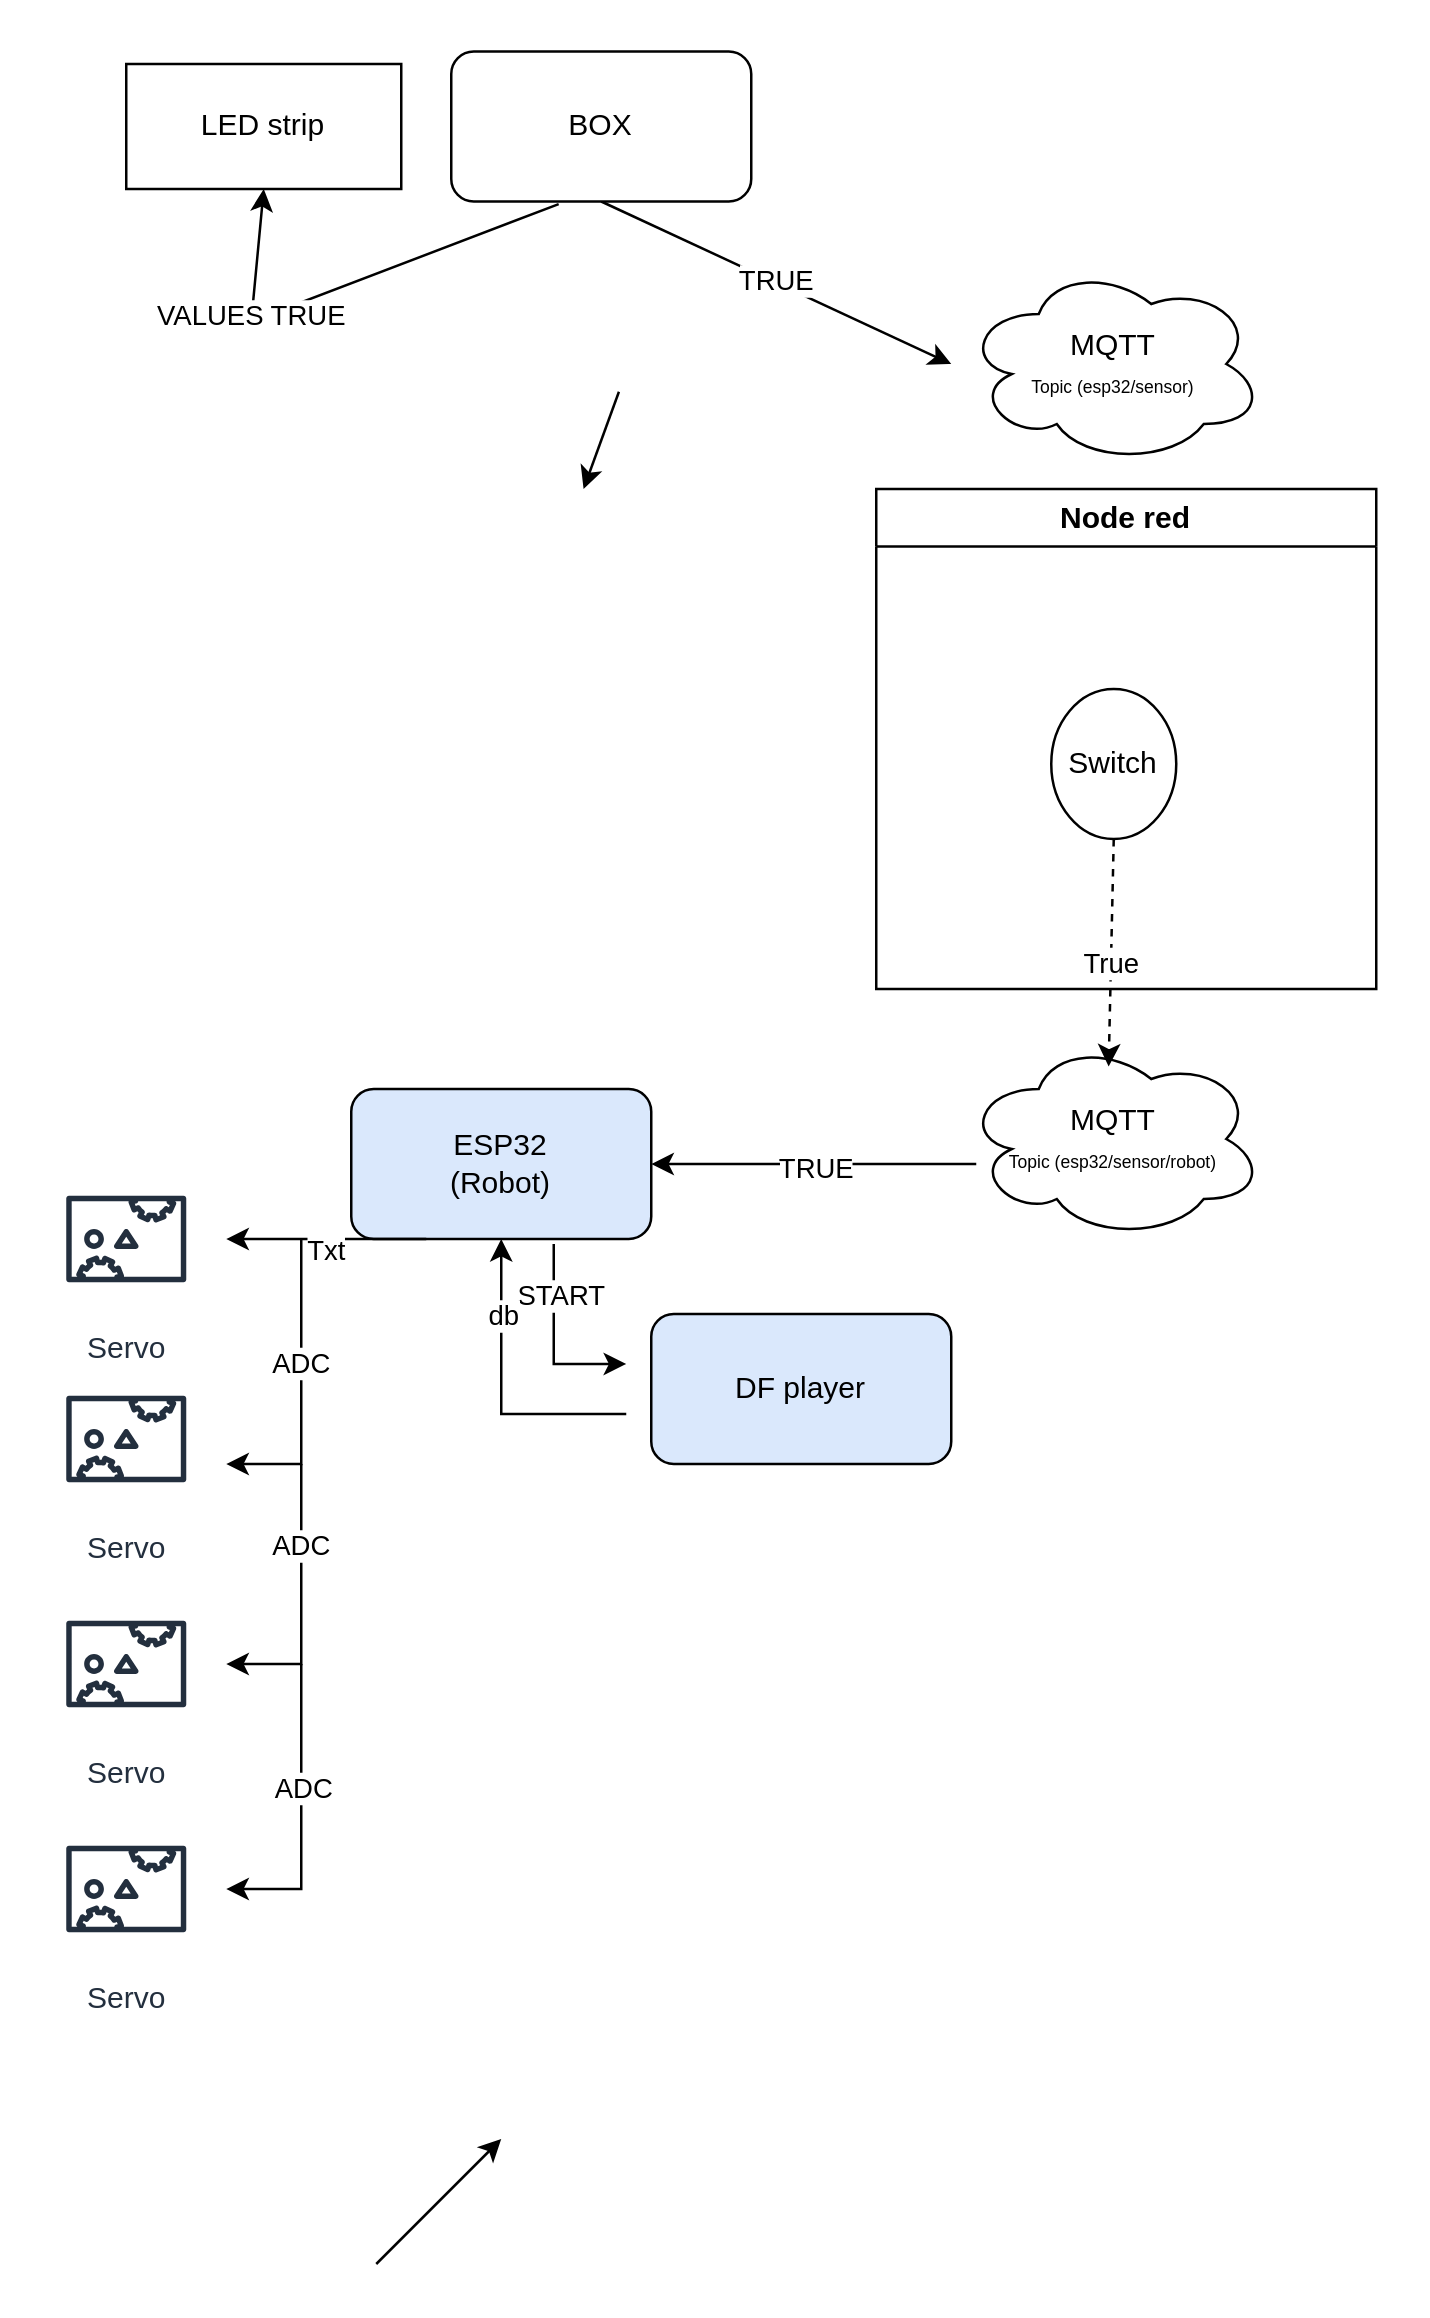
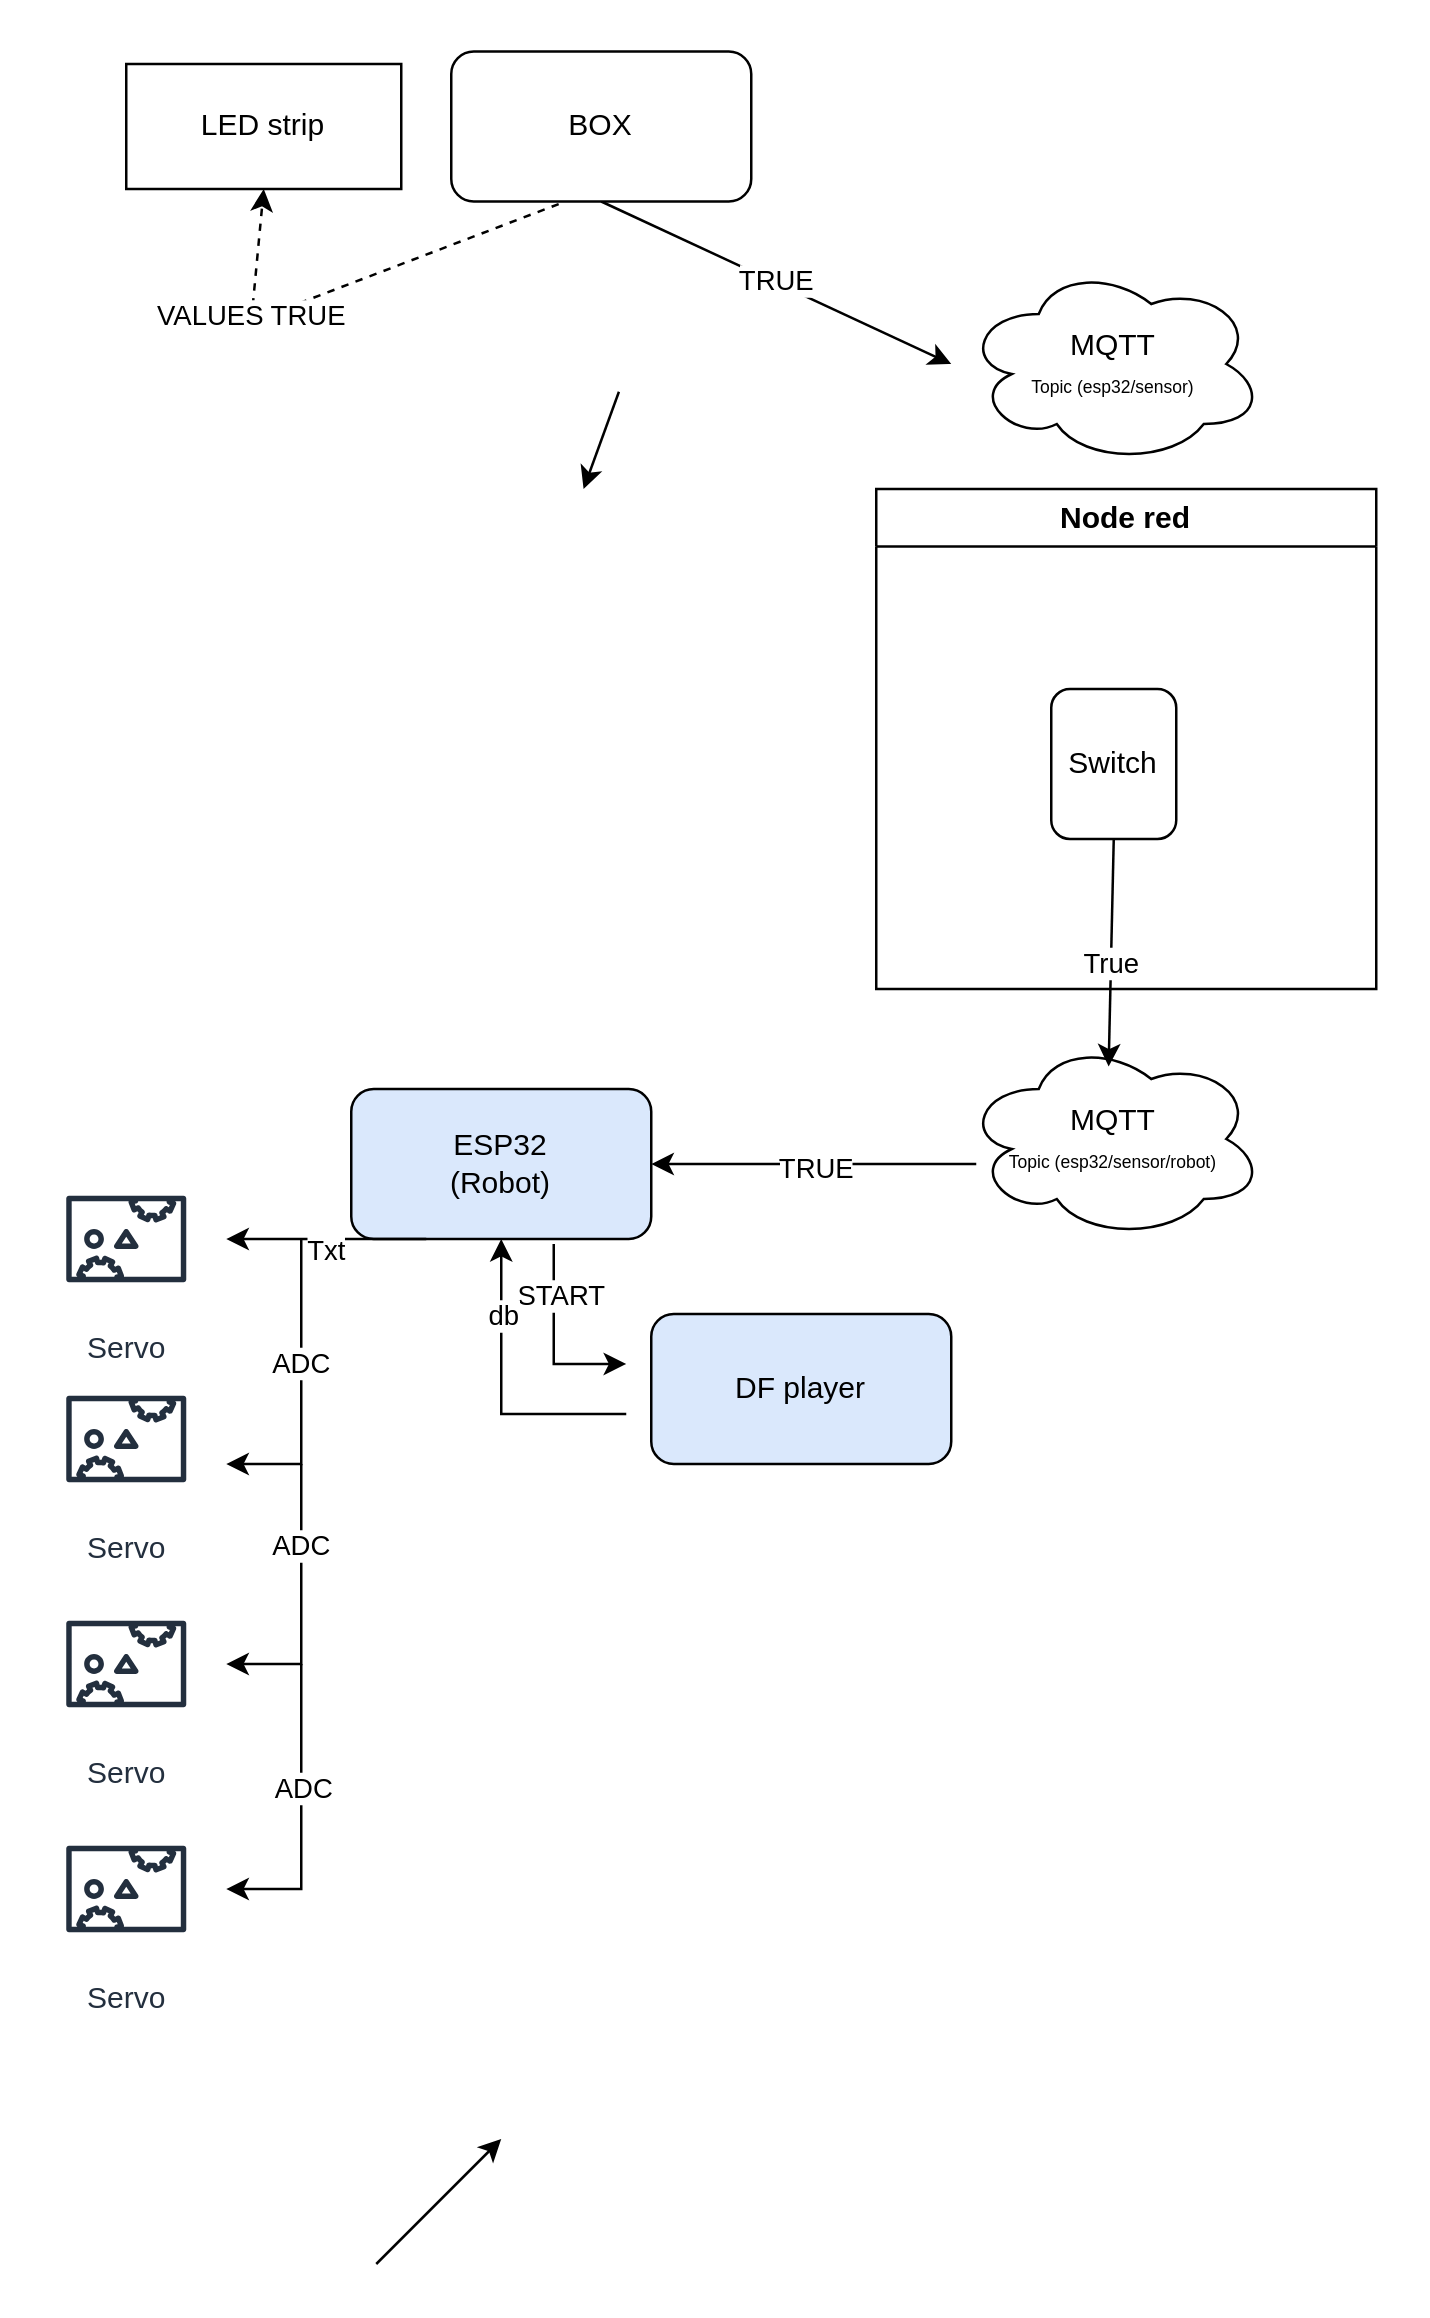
edge "BOX" -> "LED strip": style solid -> dashed
node "Switch": shape ellipse -> rounded rectangle
edge "Switch" -> "MQTT Topic (esp32/sensor/robot)": style dashed -> solid
